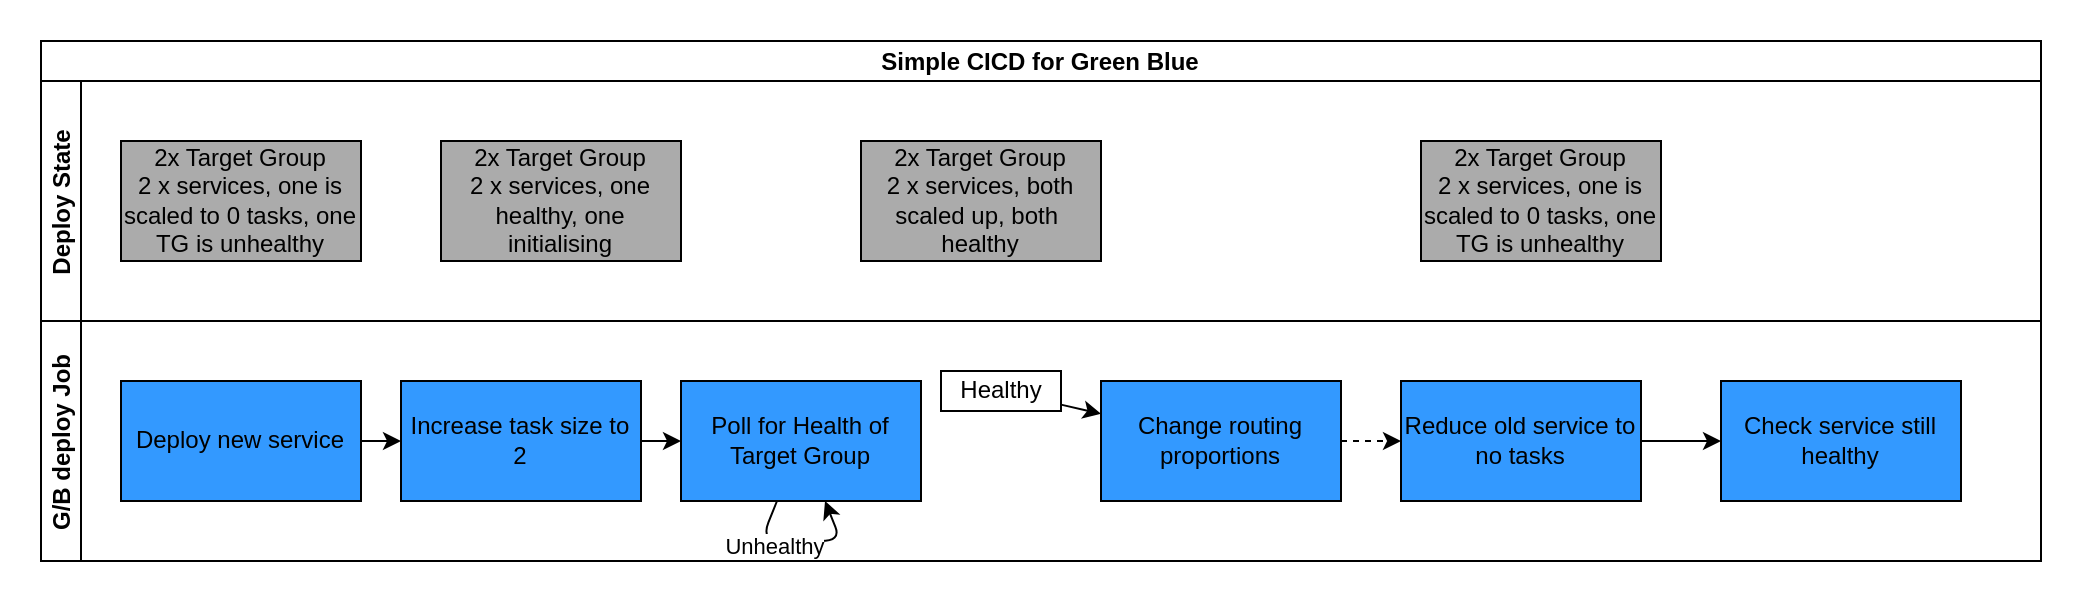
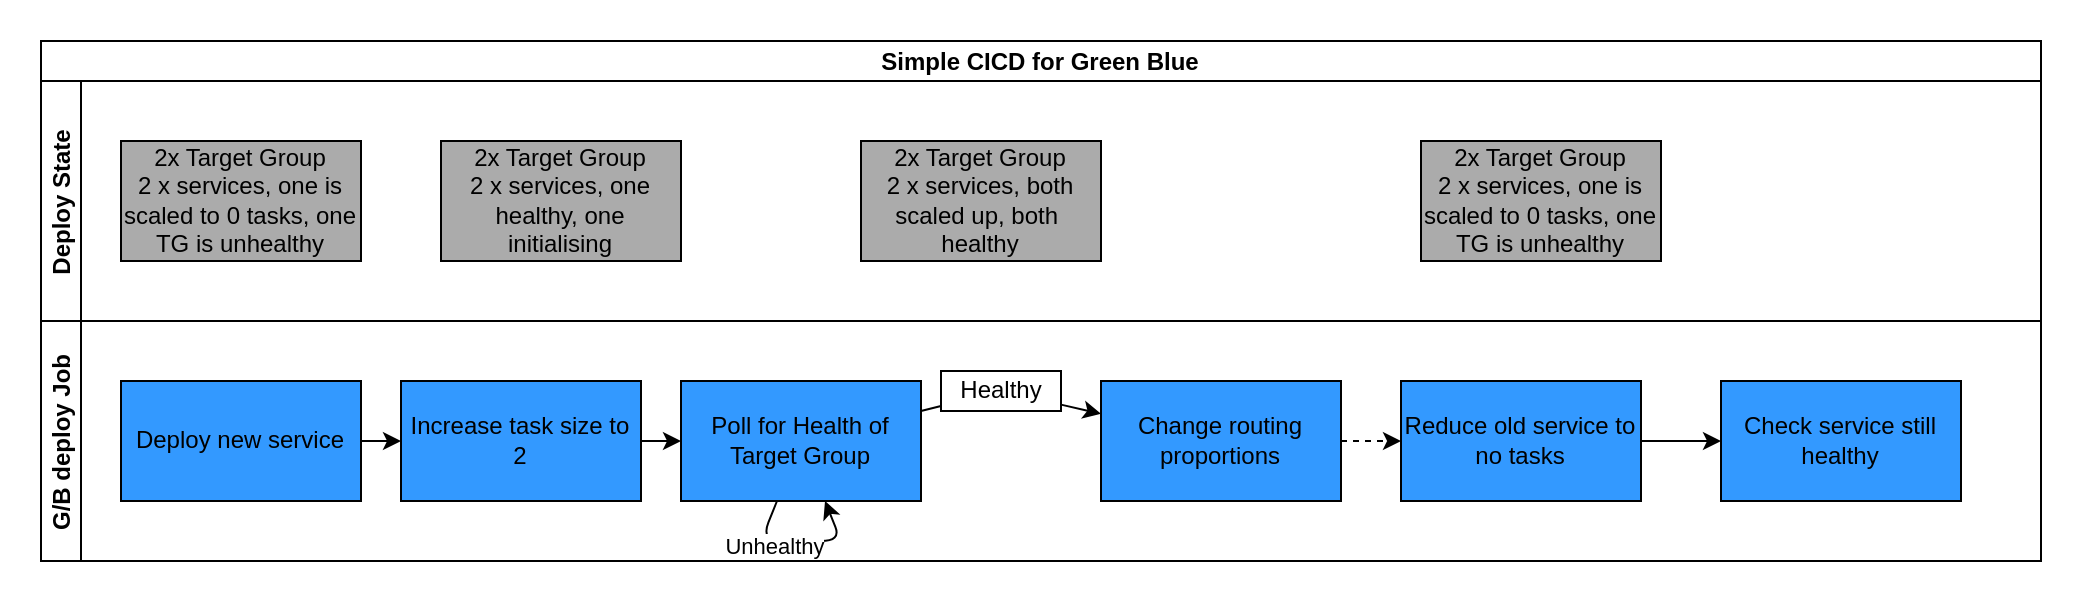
edge "Healthy" -- "Poll for Health of Target Group": added
